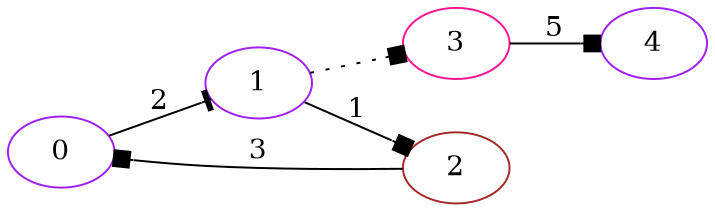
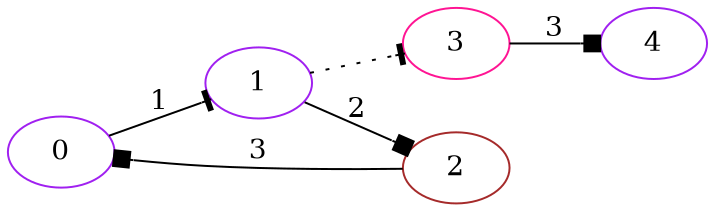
edge "3" -> "4": label "5" -> "3"
edge "1" -> "3": arrowhead box -> tee
edge "0" -> "1": label "2" -> "1"
edge "1" -> "2": label "1" -> "2"
